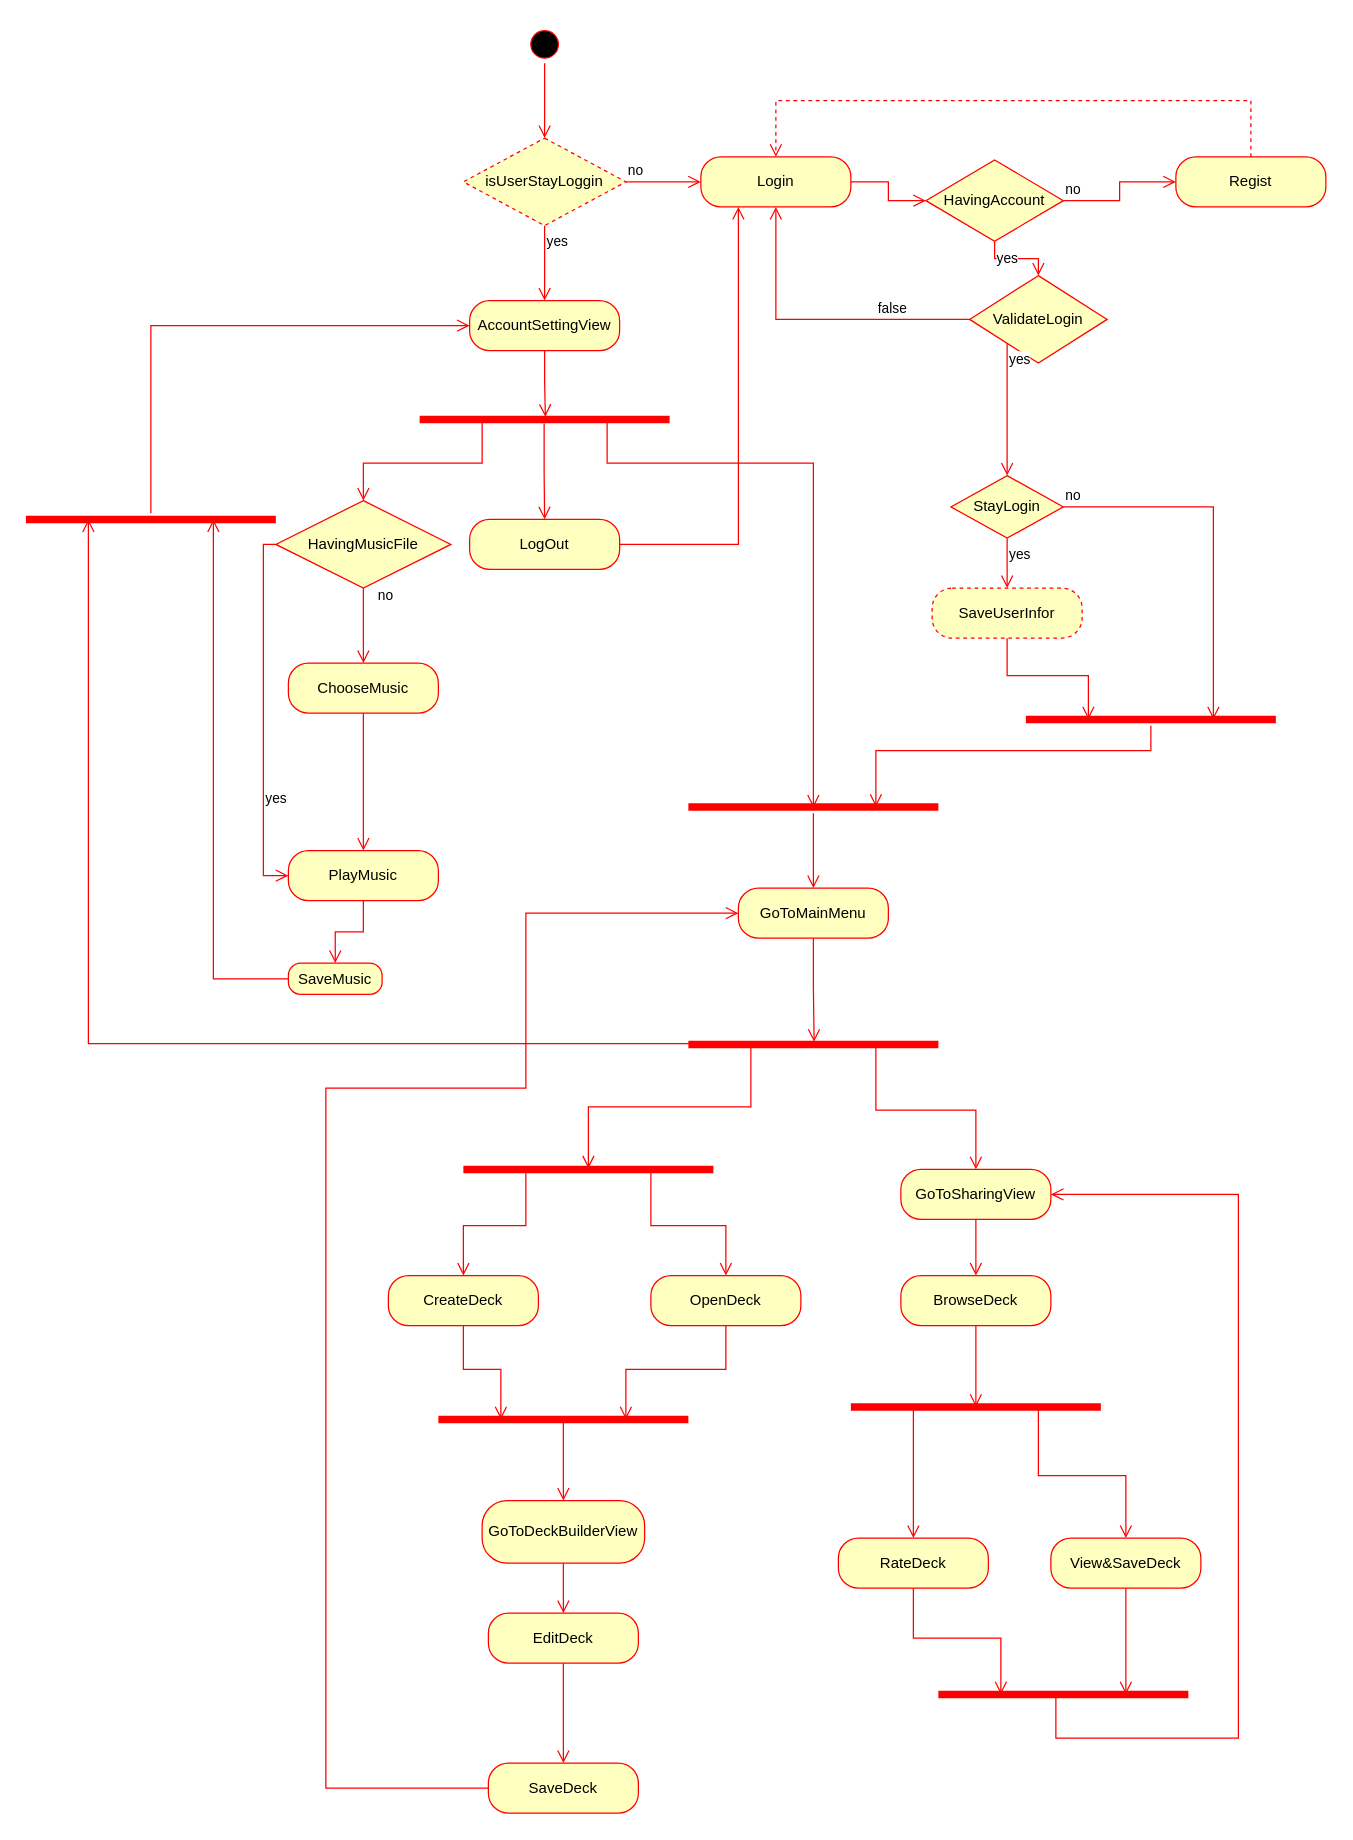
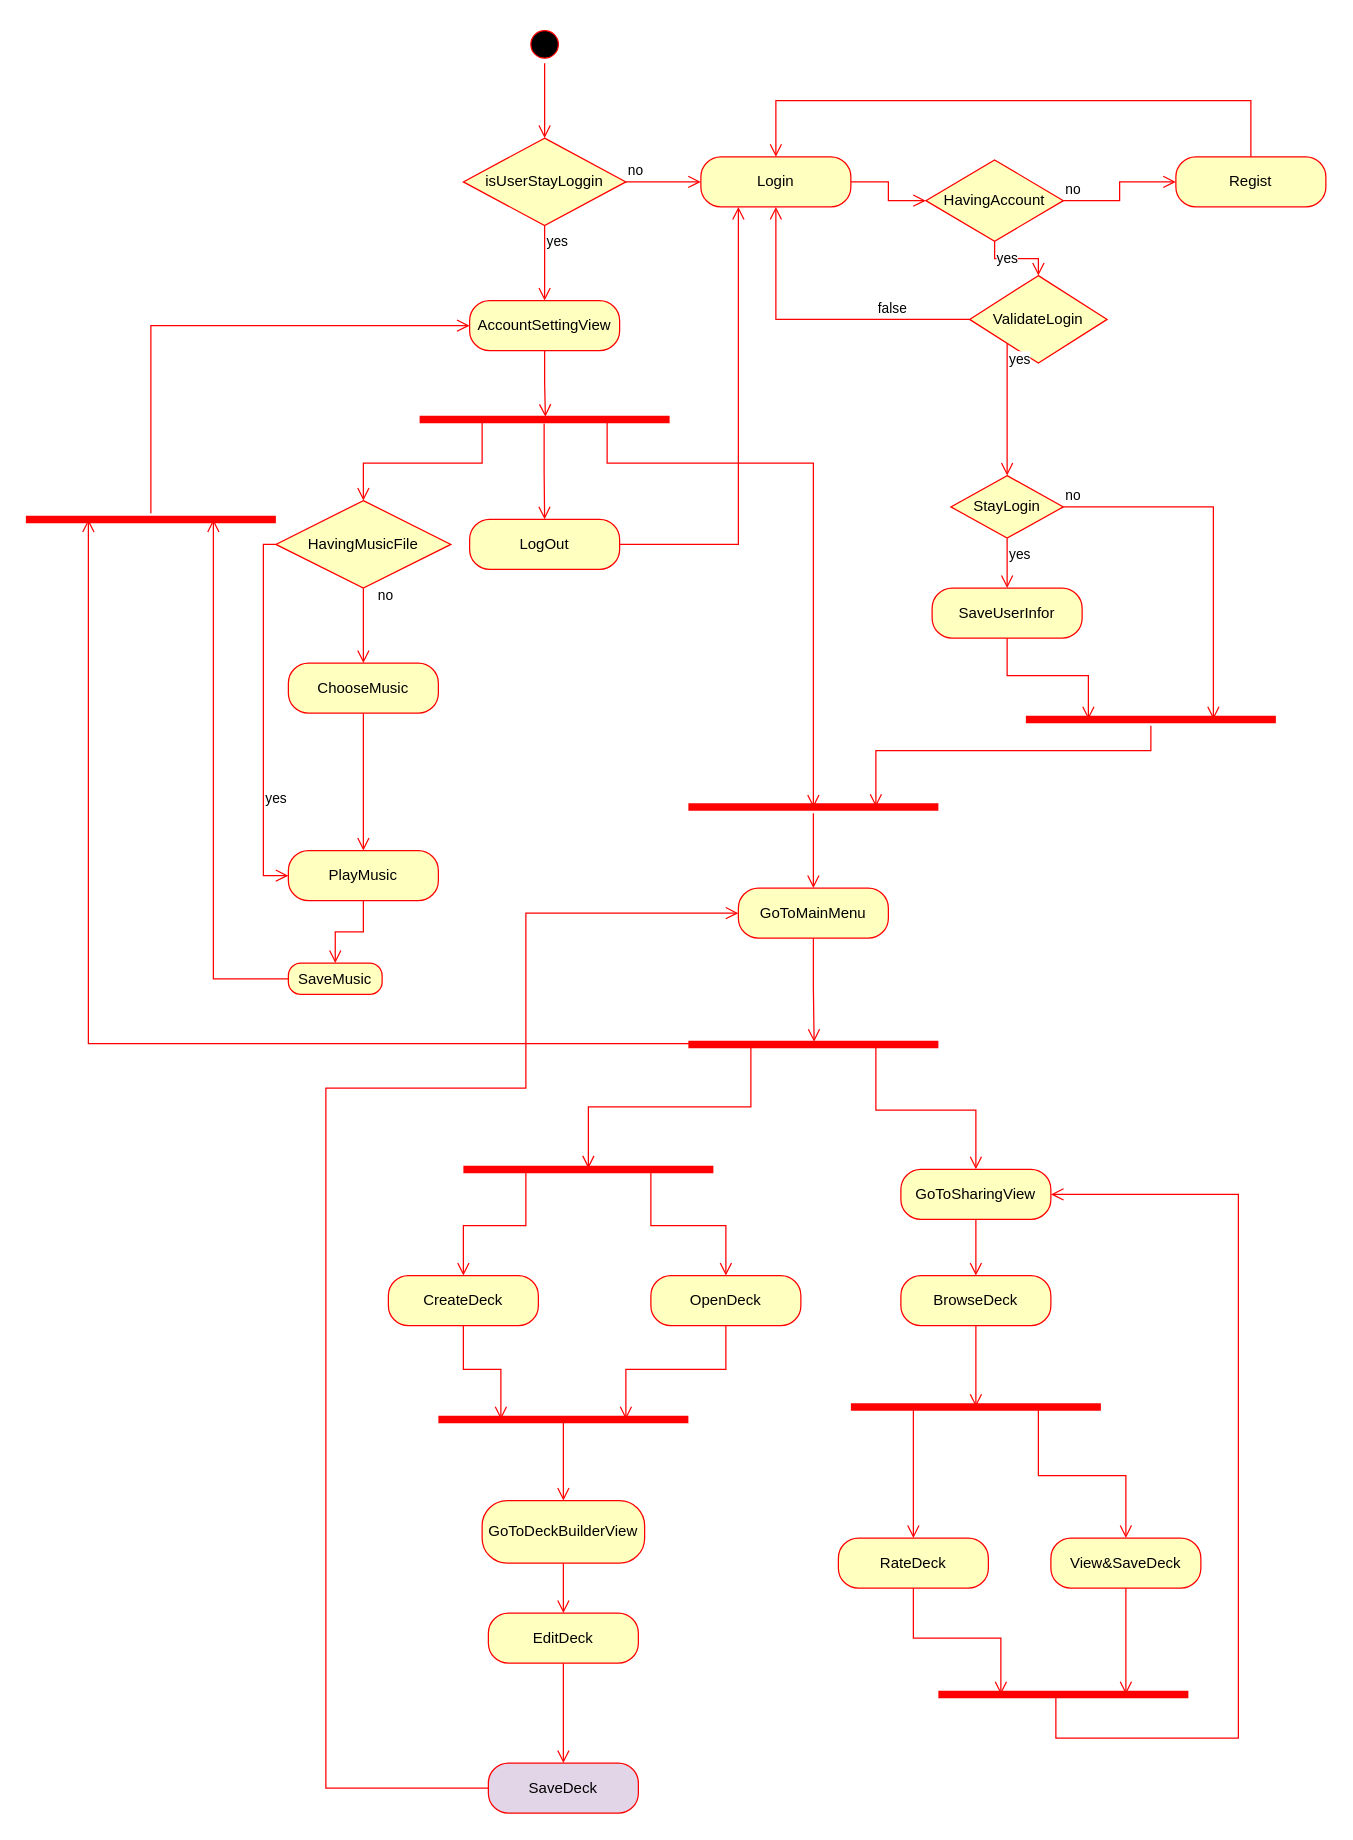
edge "Regist" -> "Login": style dashed -> solid
node "isUserStayLoggin": style dashed -> solid
node "SaveUserInfor": style dashed -> solid
node "SaveDeck": fillcolor #ffffc0 -> #e1d5e7
